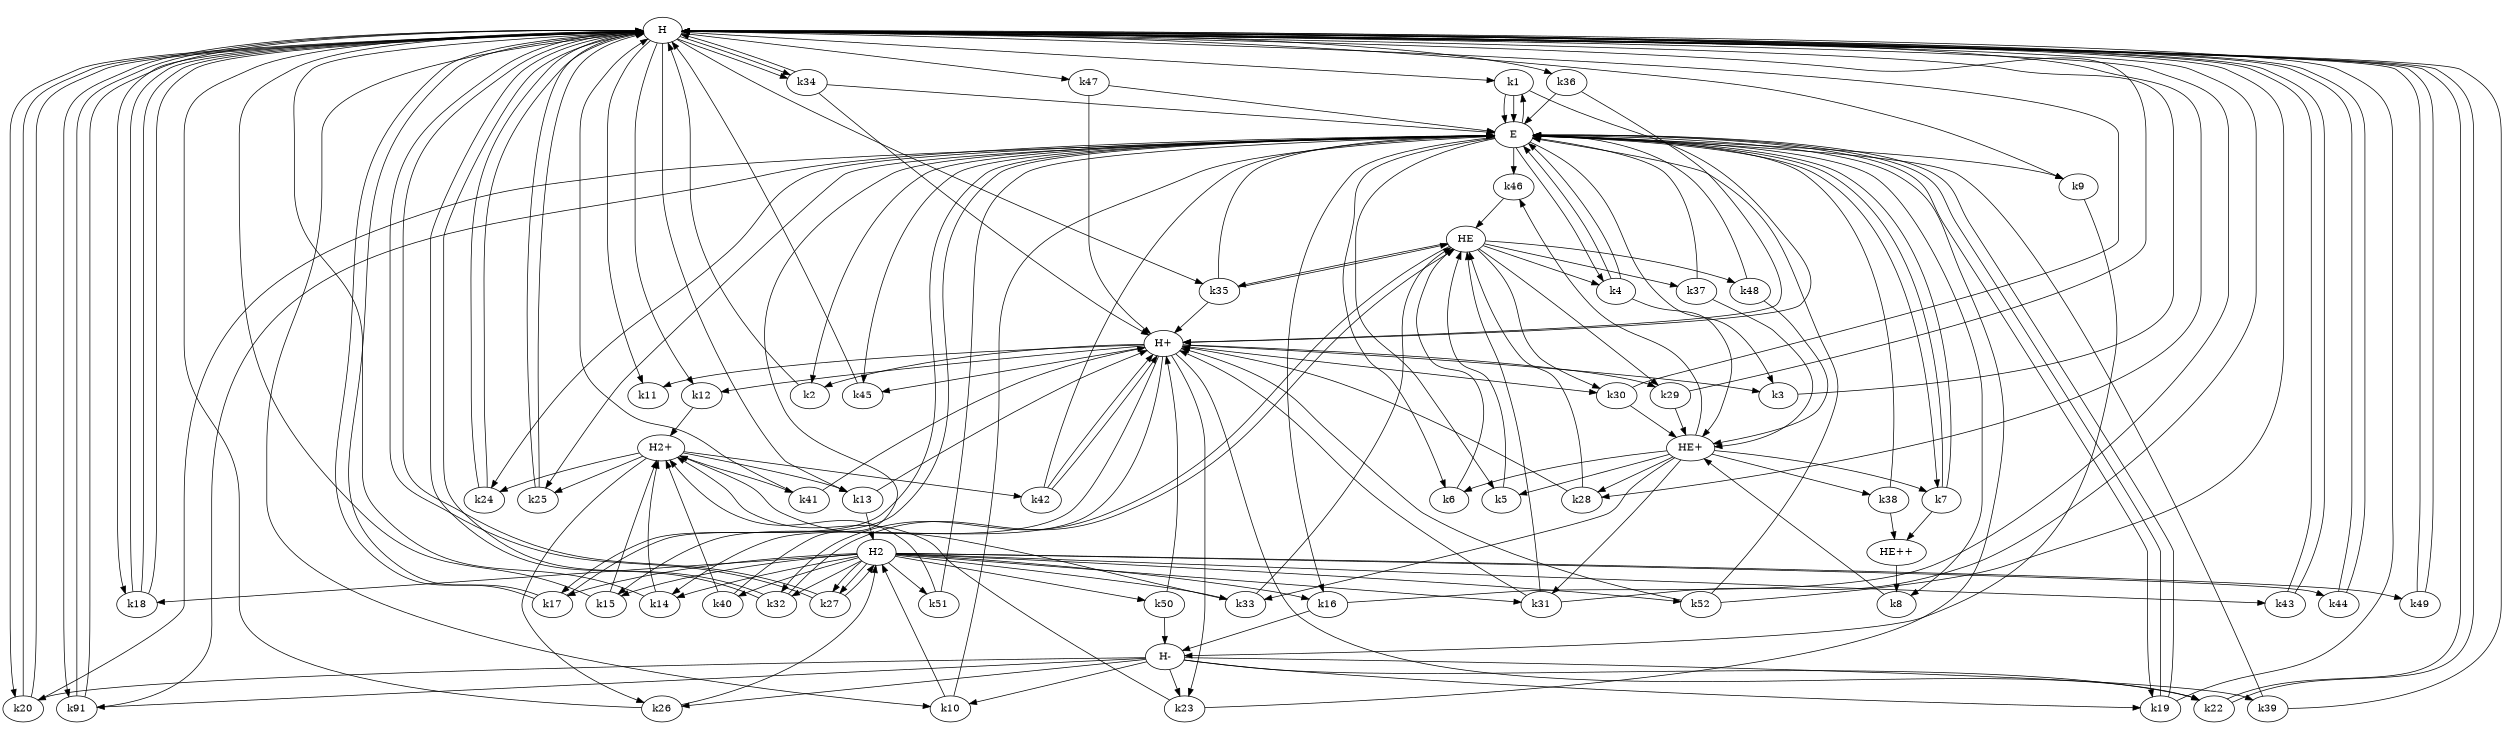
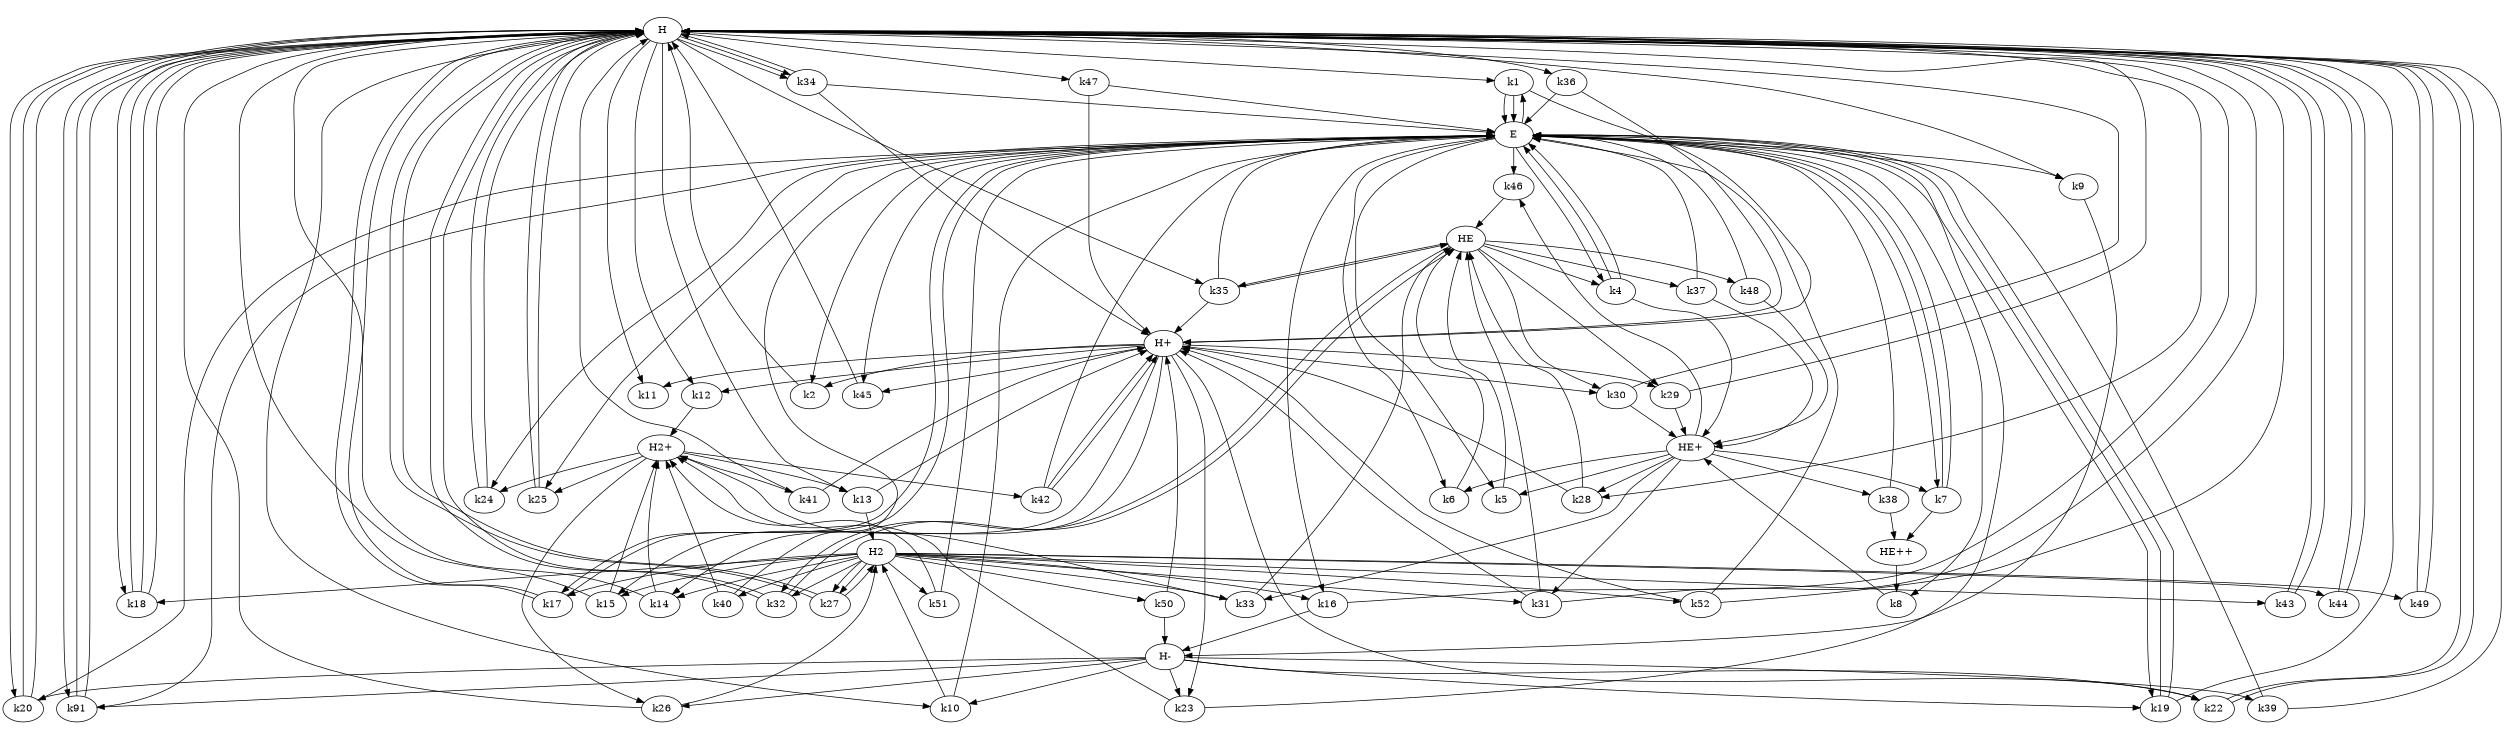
node "k3": removed
